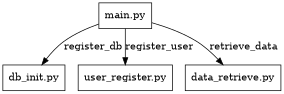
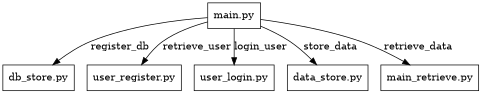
edge "main.py" -> "user_register.py": label "register_user" -> "retrieve_user"
node "db_init.py": label "db_init.py" -> "db_store.py"
node "data_retrieve.py": label "data_retrieve.py" -> "main_retrieve.py"
node "user_login.py": added
node "data_store.py": added
